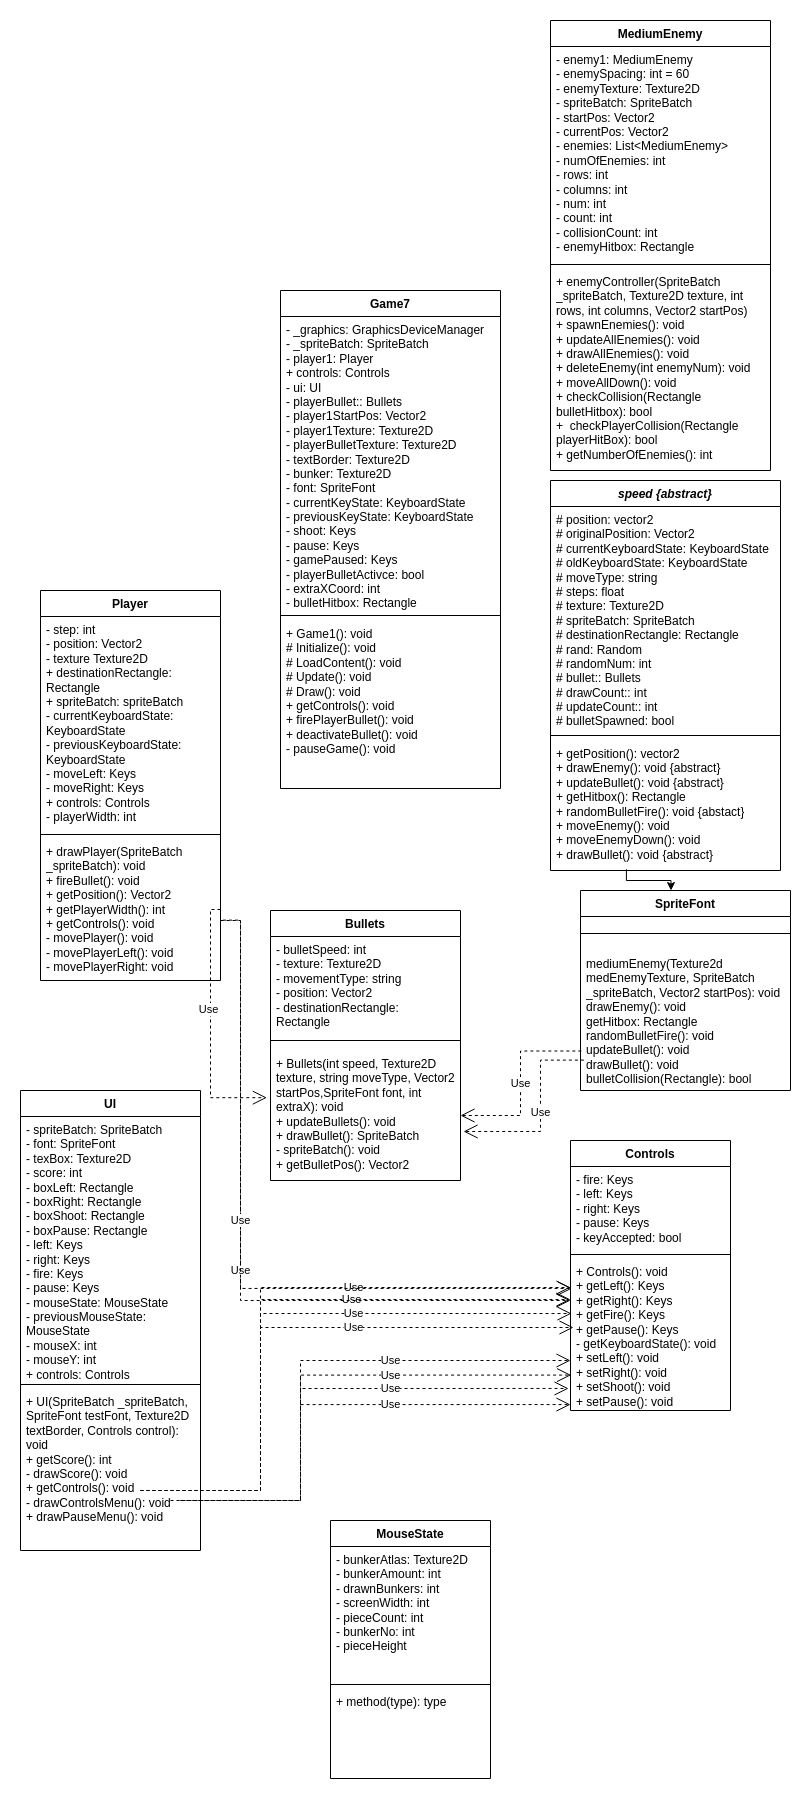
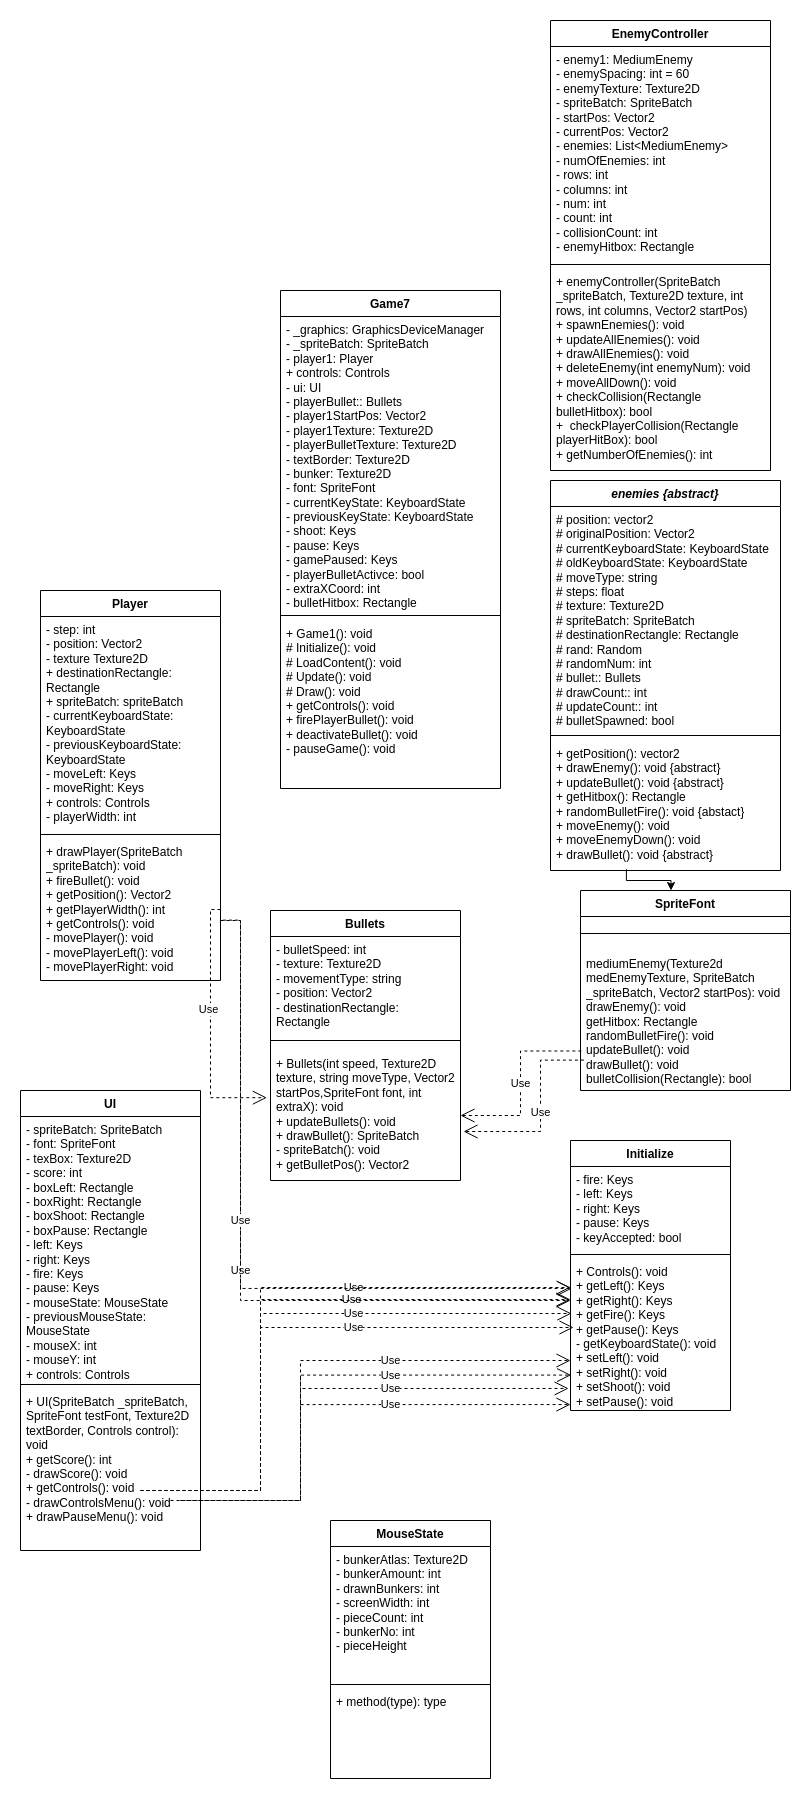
node "MediumEnemy": label "MediumEnemy" -> "EnemyController"
node "speed {abstract}": label "speed {abstract}" -> "enemies {abstract}"
node "Controls": label "Controls" -> "Initialize"
